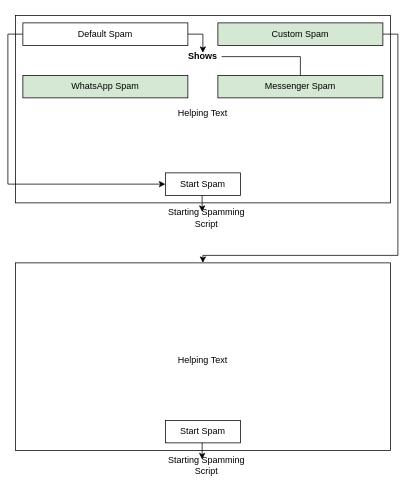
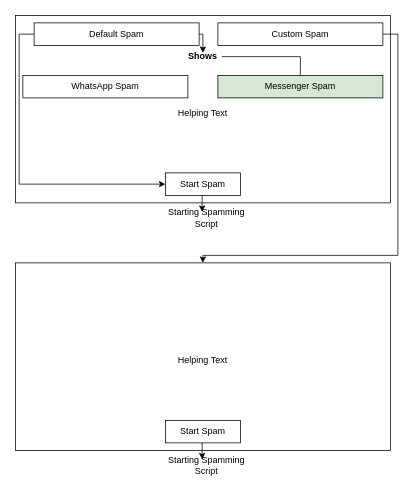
node "Default Spam": moved (105, 34) -> (117, 34)
node "Custom Spam": fillcolor #d5e8d4 -> #ffffff
node "WhatsApp Spam": fillcolor #d5e8d4 -> #ffffff
